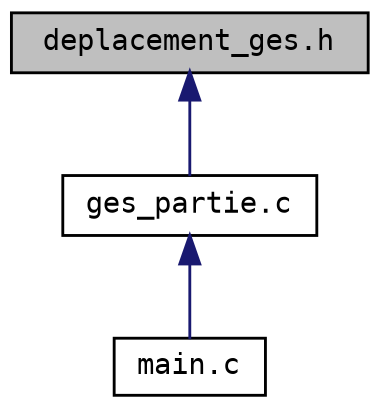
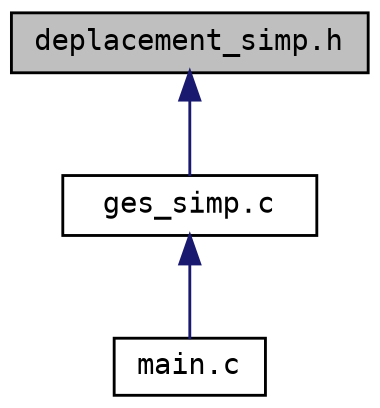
node "deplacement_ges.h": label "deplacement_ges.h" -> "deplacement_simp.h"
node "ges_partie.c": label "ges_partie.c" -> "ges_simp.c"
